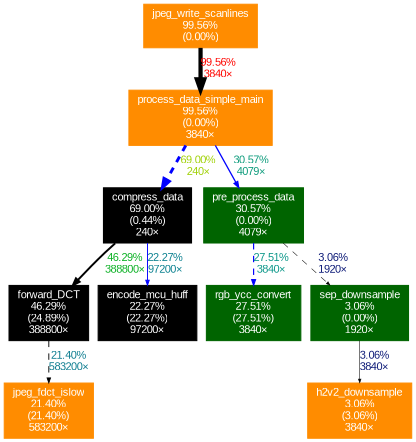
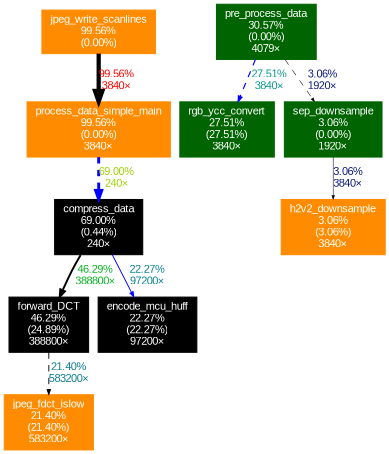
edge "process_data_simple_main 99.56% (0.00%) 3840×" -> "pre_process_data 30.57% (0.00%) 4079×": removed, label "30.57% 4079×"
